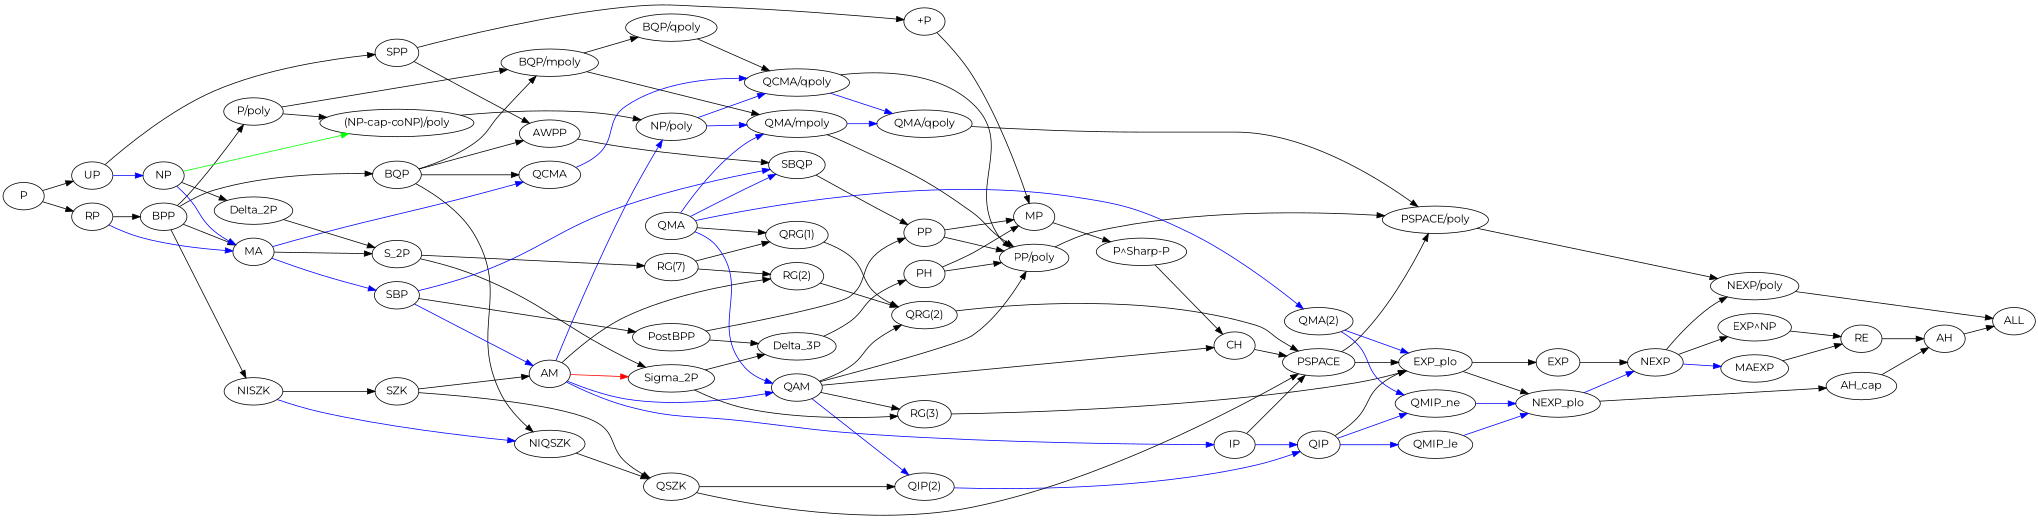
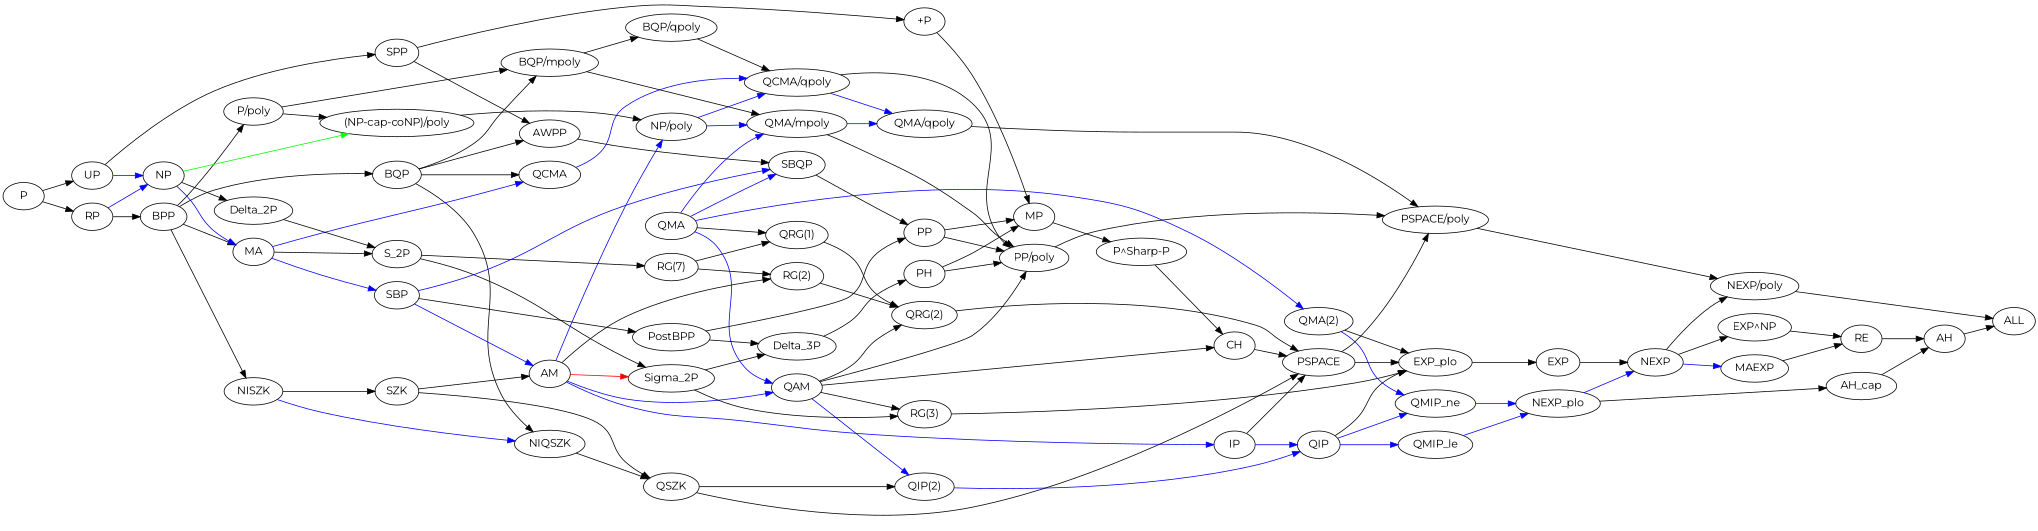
edge "RP" -> "MA": now "RP" -> "NP"
edge "QMA(2)" -> "EXP_plo": color blue -> black
edge "EXP_plo" -> "NEXP_plo": removed
